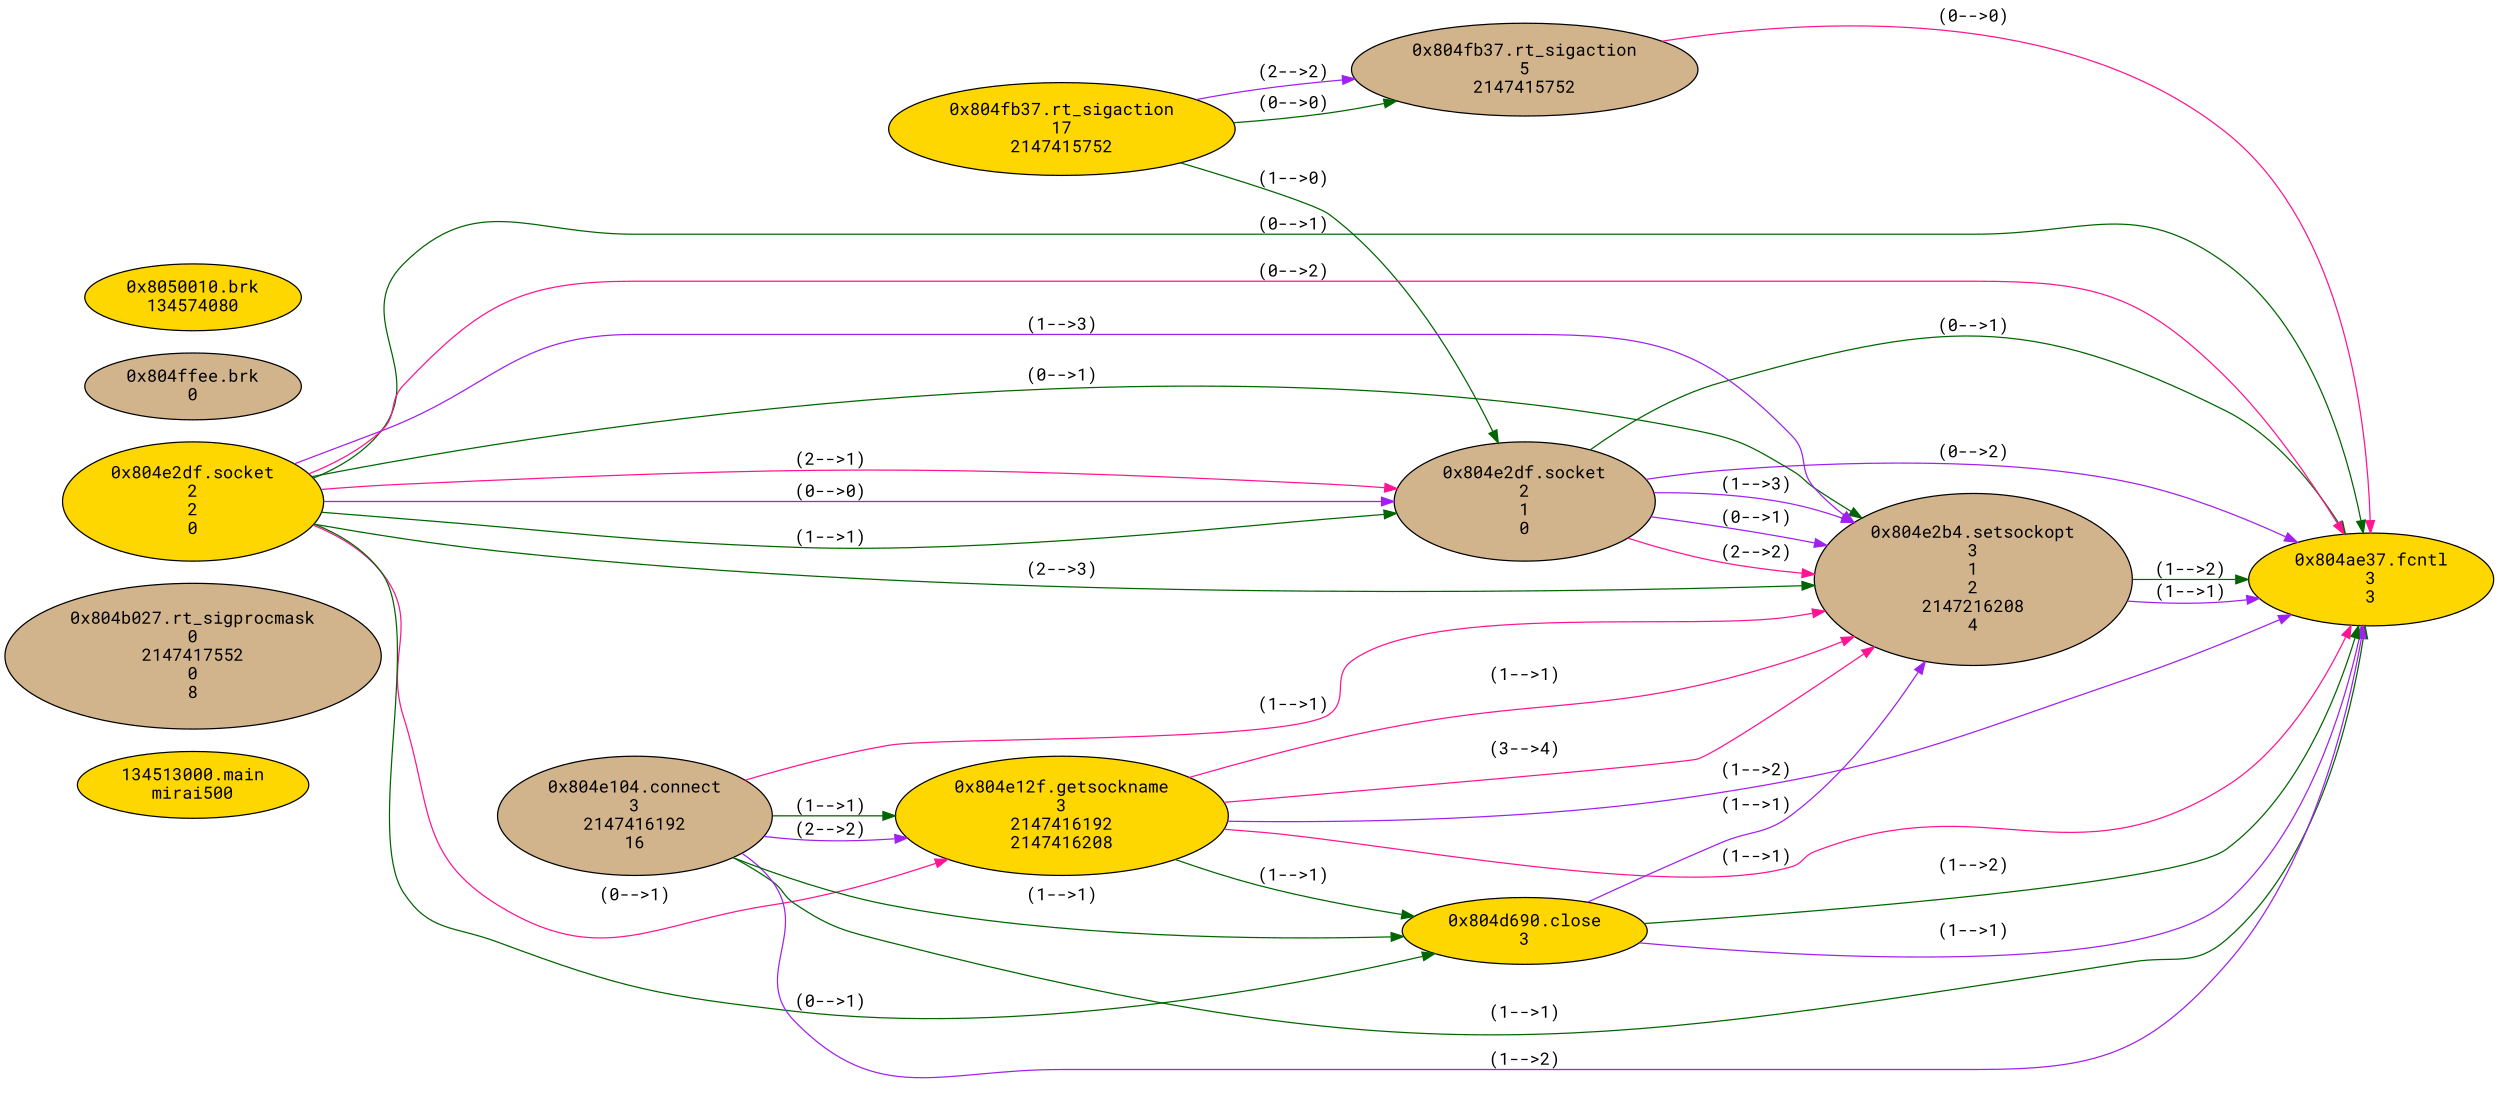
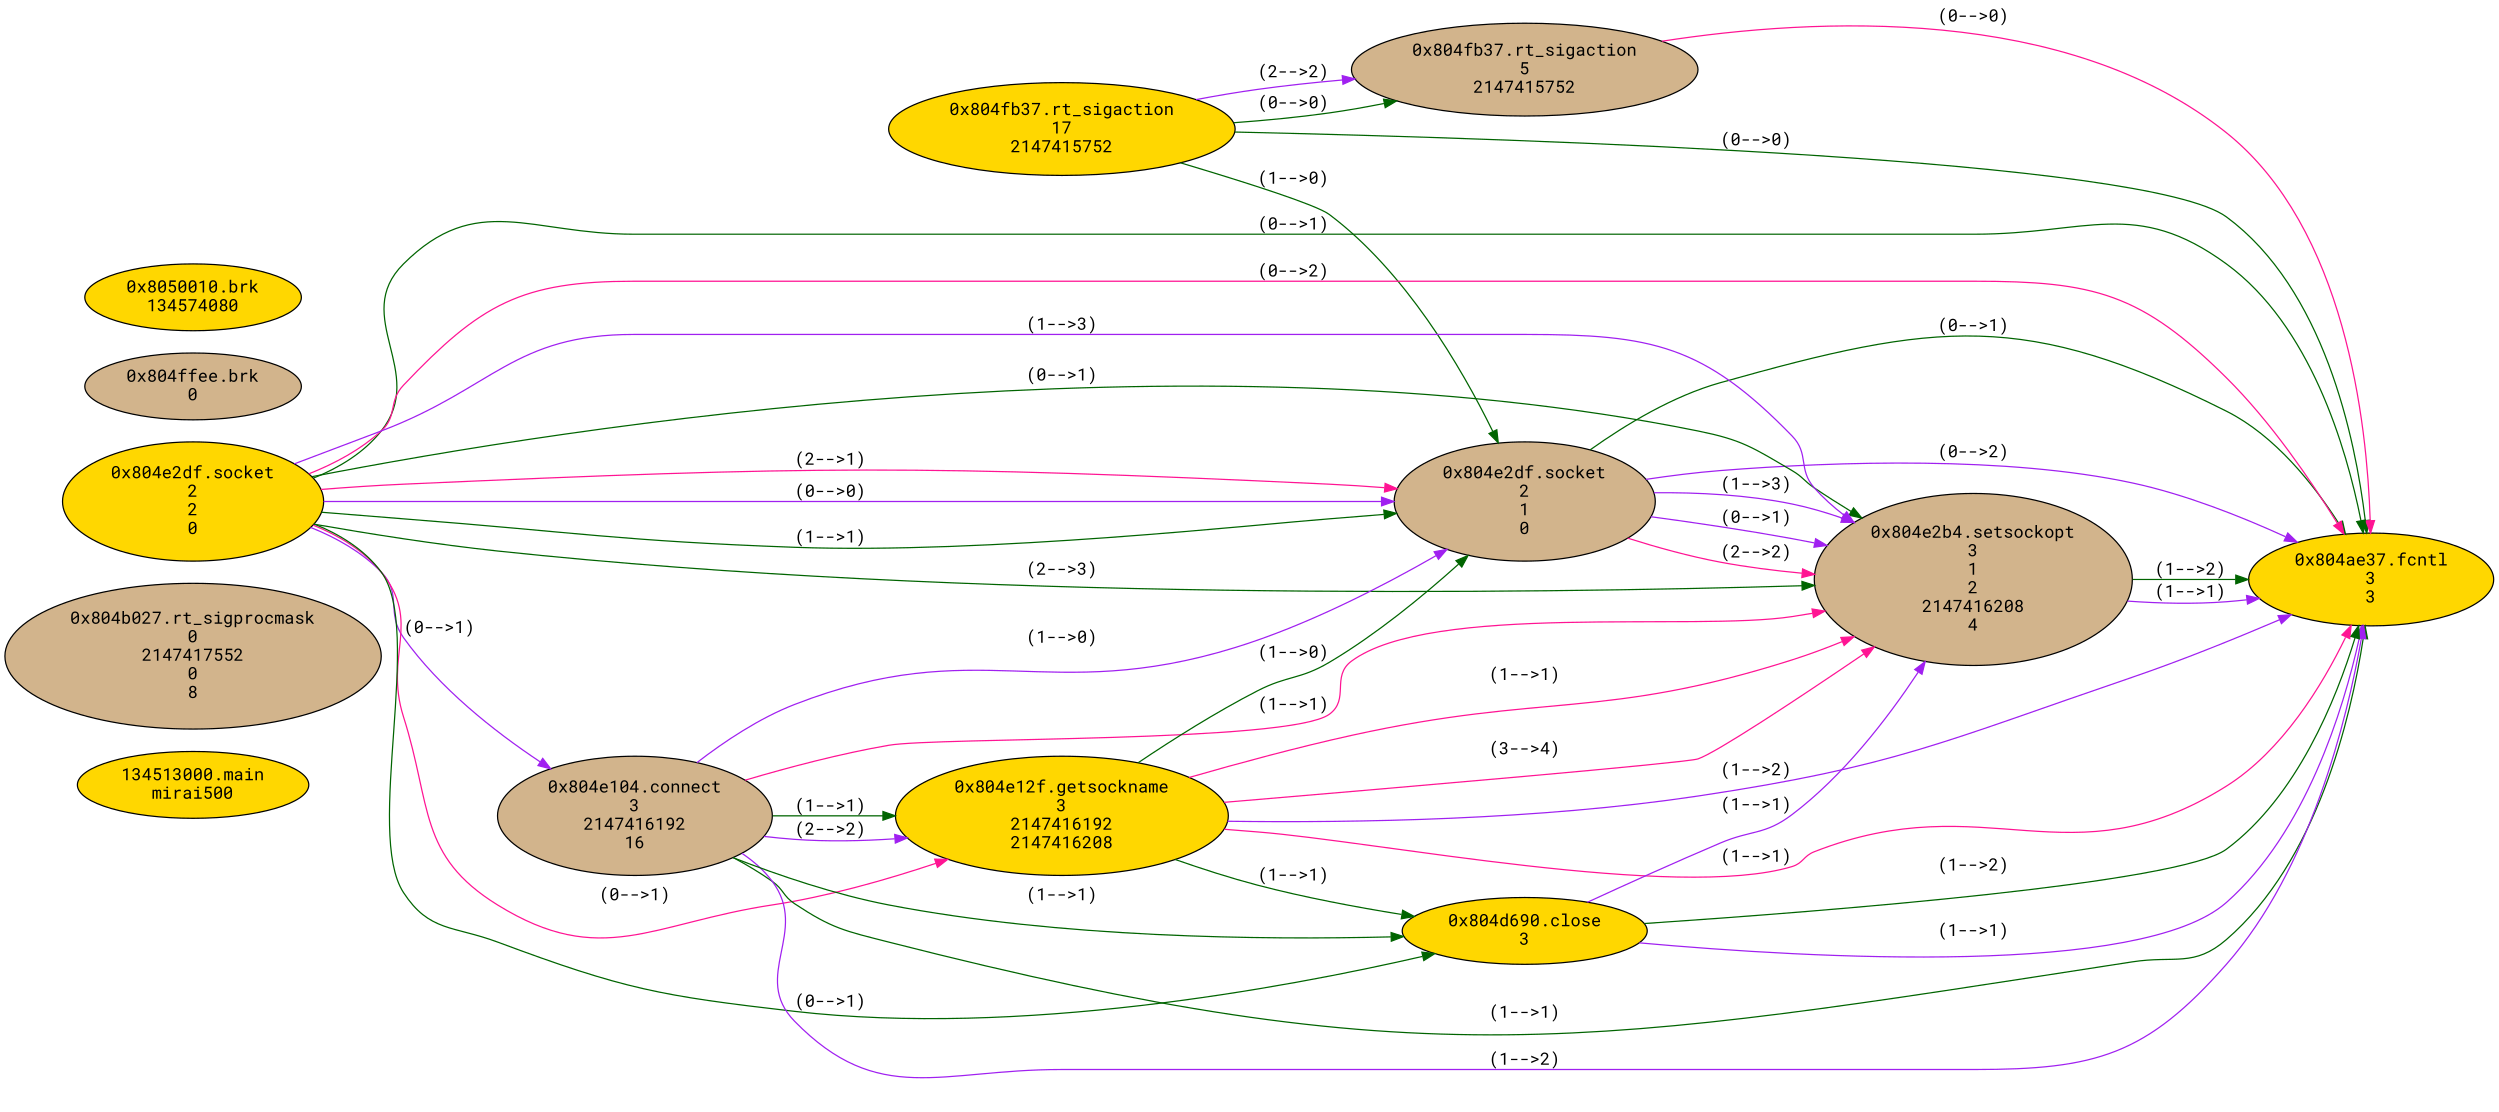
edge "0x804fb37.rt_sigaction 17 2147415752" -> "0x804ae37.fcntl 3 3": added, label "(0-->0)"
node "0x804e2b4.setsockopt 3 1 2 2147216208 4": label "0x804e2b4.setsockopt 3 1 2 2147216208 4" -> "0x804e2b4.setsockopt 3 1 2 2147416208 4"
edge "0x804e2df.socket 2 2 0" -> "0x804e104.connect 3 2147416192 16": added, label "(0-->1)"
edge "0x804e104.connect 3 2147416192 16" -> "0x804e2df.socket 2 1 0": added, label "(1-->0)"
edge "0x804e12f.getsockname 3 2147416192 2147416208" -> "0x804e2df.socket 2 1 0": added, label "(1-->0)"
